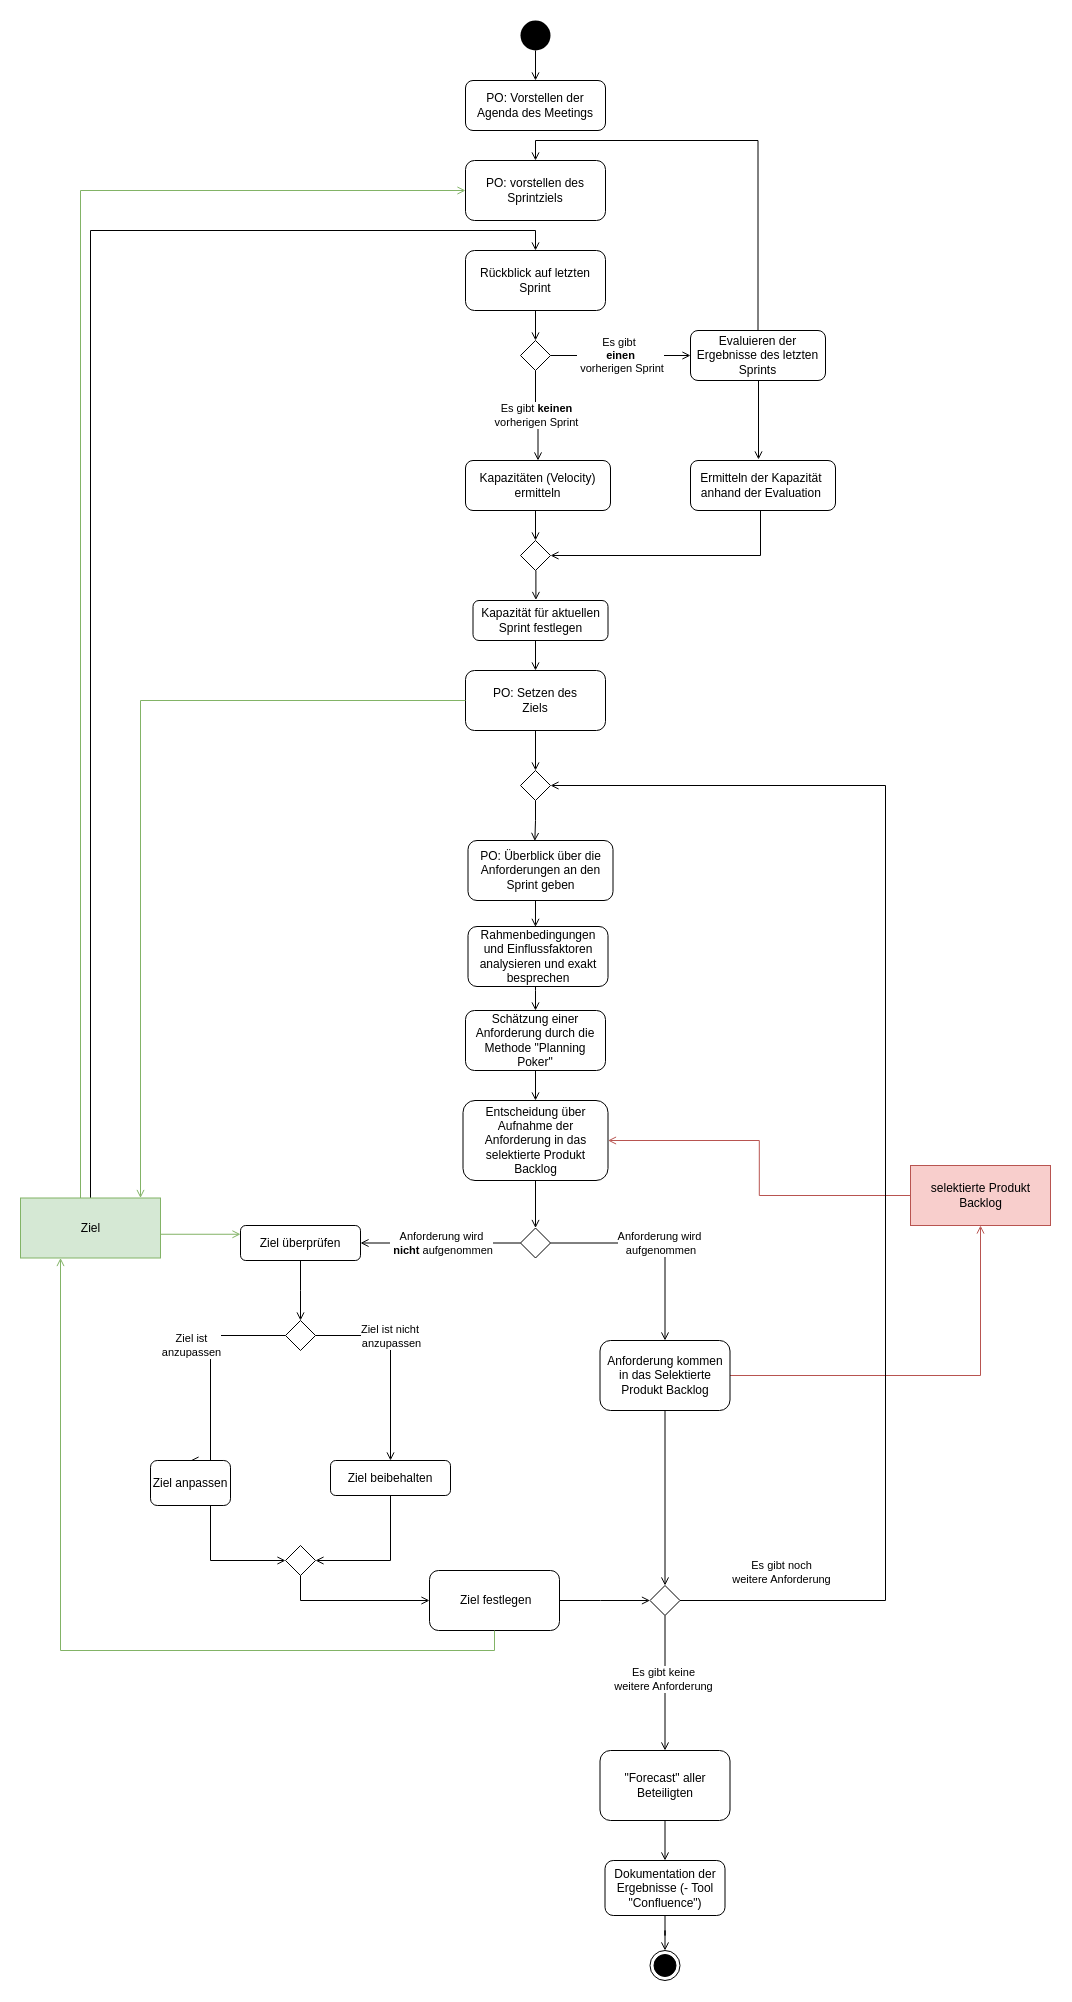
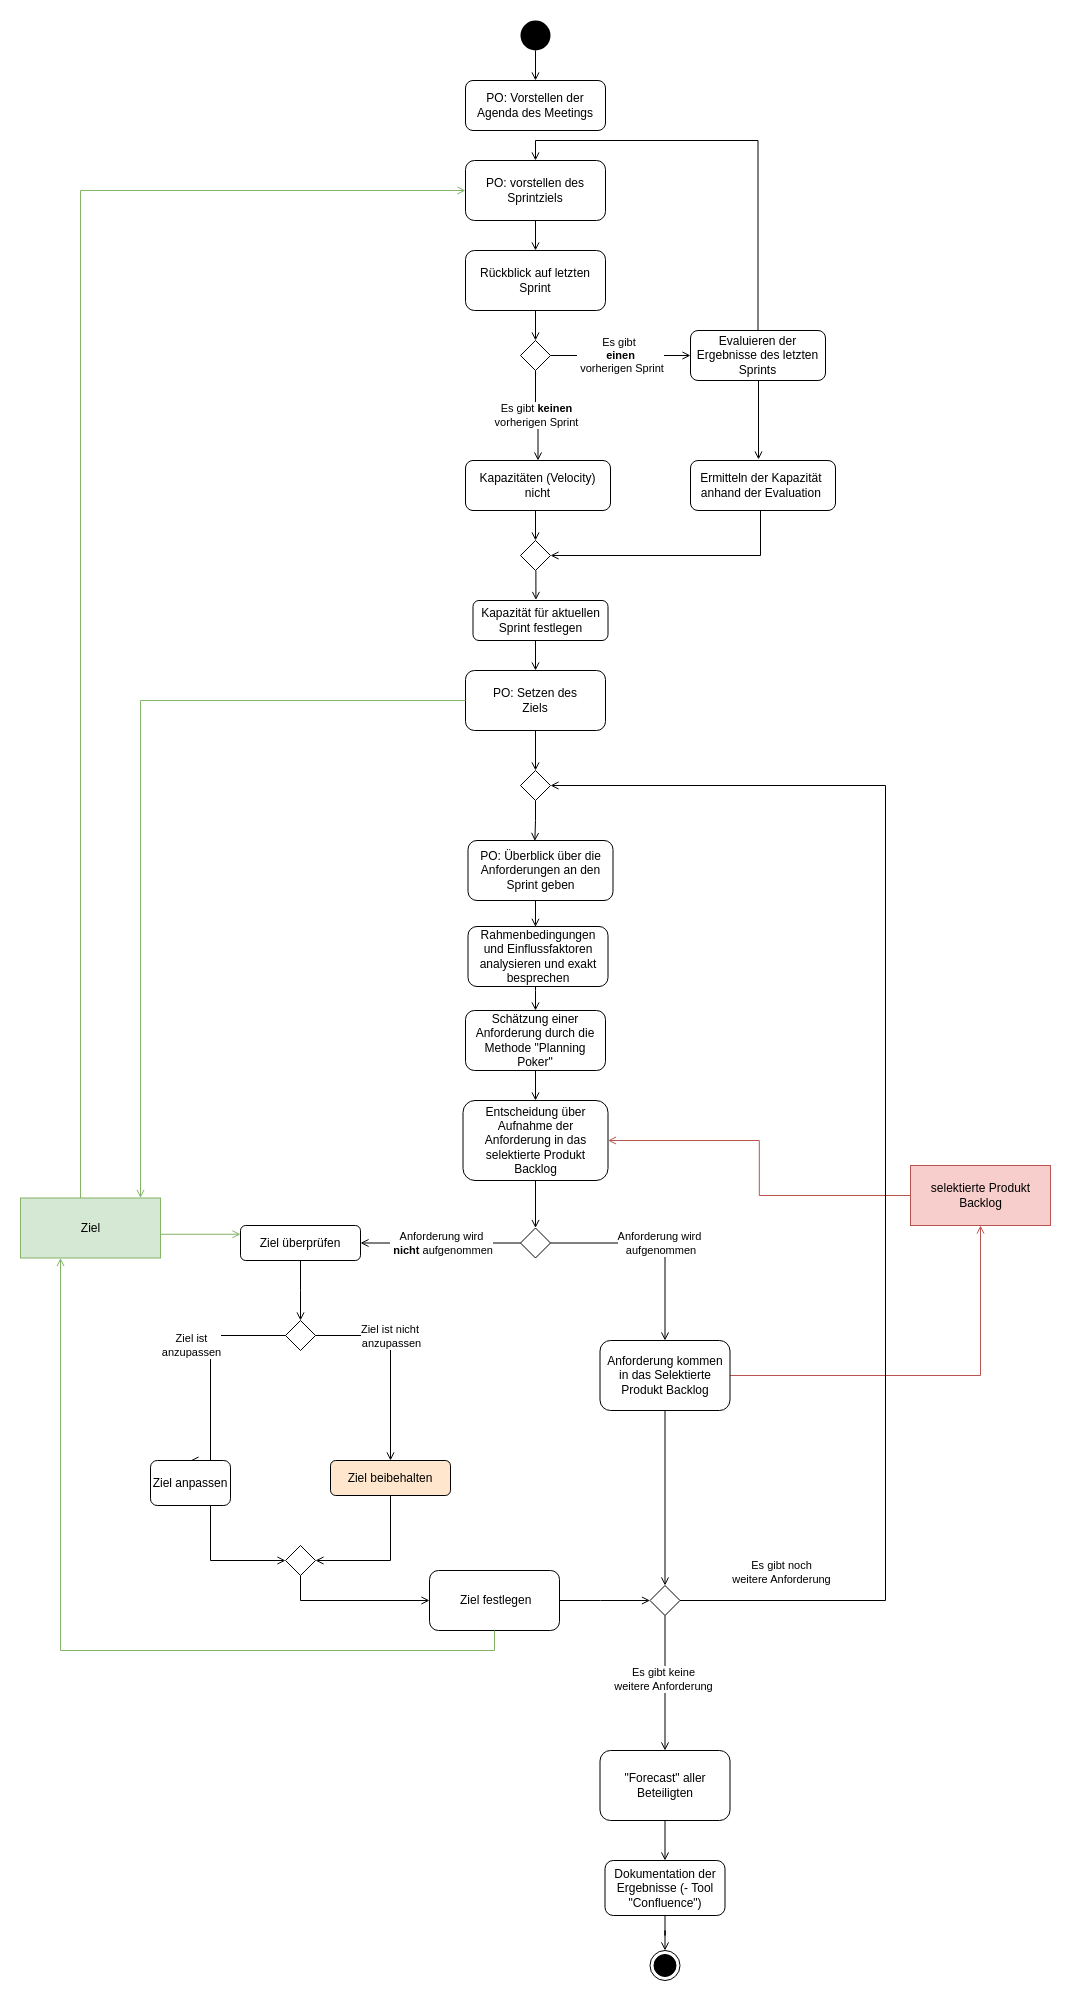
node "Kapazitäten (Velocity) ermitteln": label "Kapazitäten (Velocity) ermitteln" -> "Kapazitäten (Velocity) nicht"
edge "Ziel" -> "Rückblick auf letzten Sprint": now "PO: vorstellen des Sprintziels" -> "Rückblick auf letzten Sprint"
node "Ziel beibehalten": fillcolor #ffffff -> #ffe6cc
